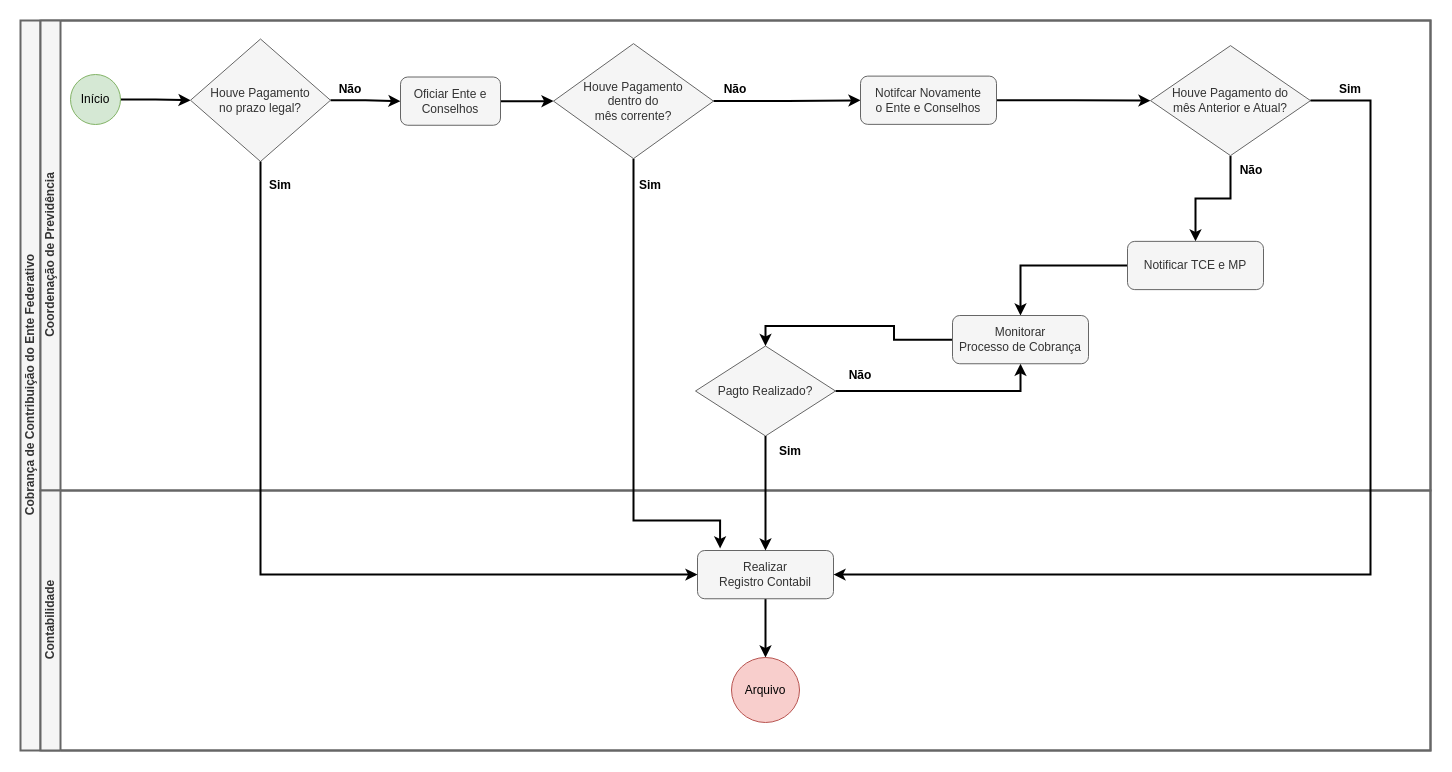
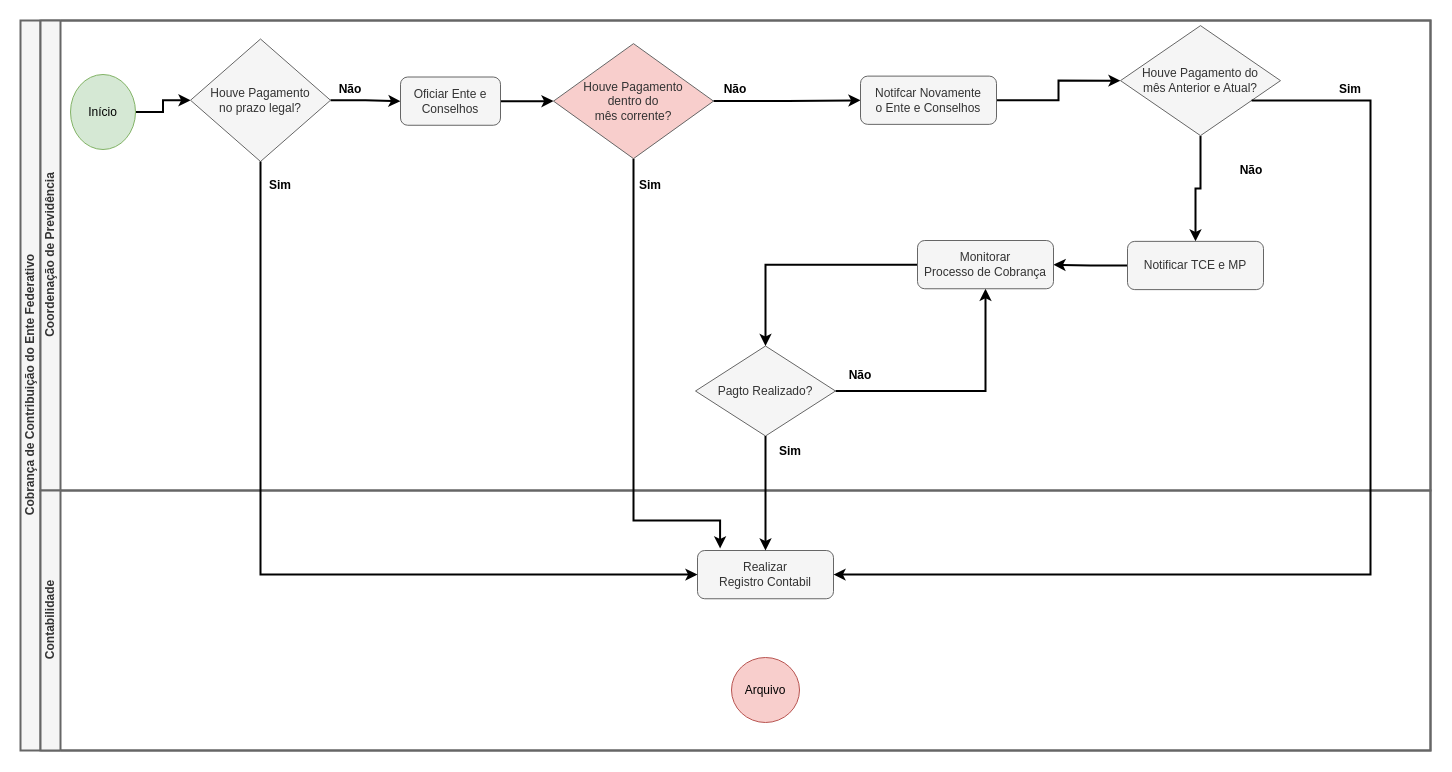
node "Início": size 50x50 -> 65x75
node "Houve Pagamento dentro do mês corrente?": fillcolor #f5f5f5 -> #f8cecc
node "Houve Pagamento do mês Anterior e Atual?": moved (1231, 101) -> (1201, 81)
node "Monitorar Processo de Cobrança": moved (1021, 340) -> (986, 265)
edge "Realizar Registro Contabil" -> "Arquivo": removed
